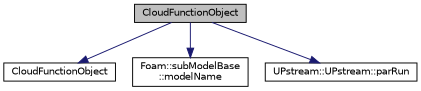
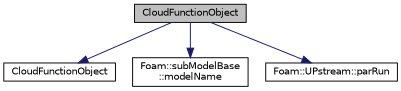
node "UPstream::UPstream::parRun": label "UPstream::UPstream::parRun" -> "Foam::UPstream::parRun"
